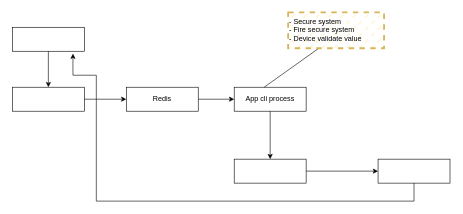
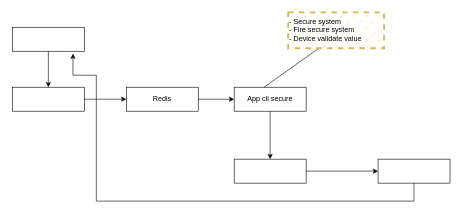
node "App cli process": label "App cli process" -> "App cli secure"
